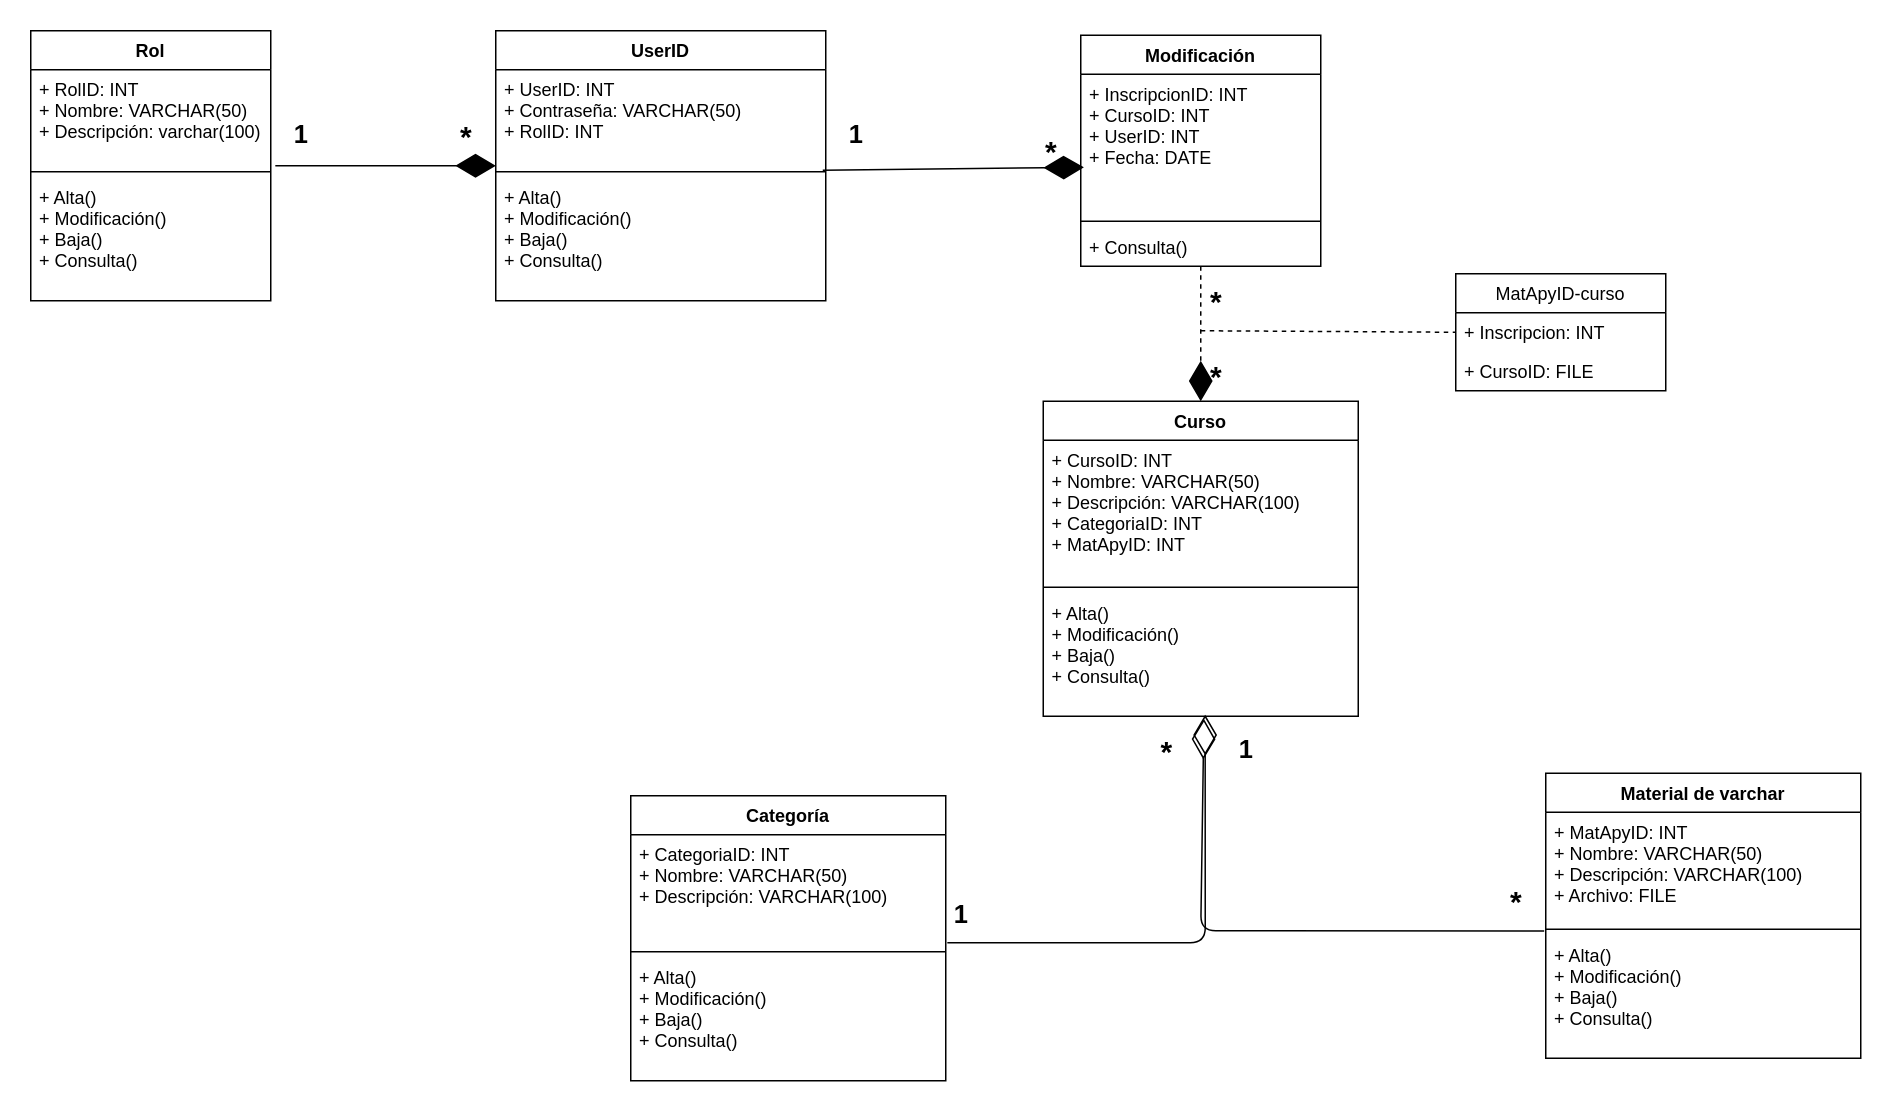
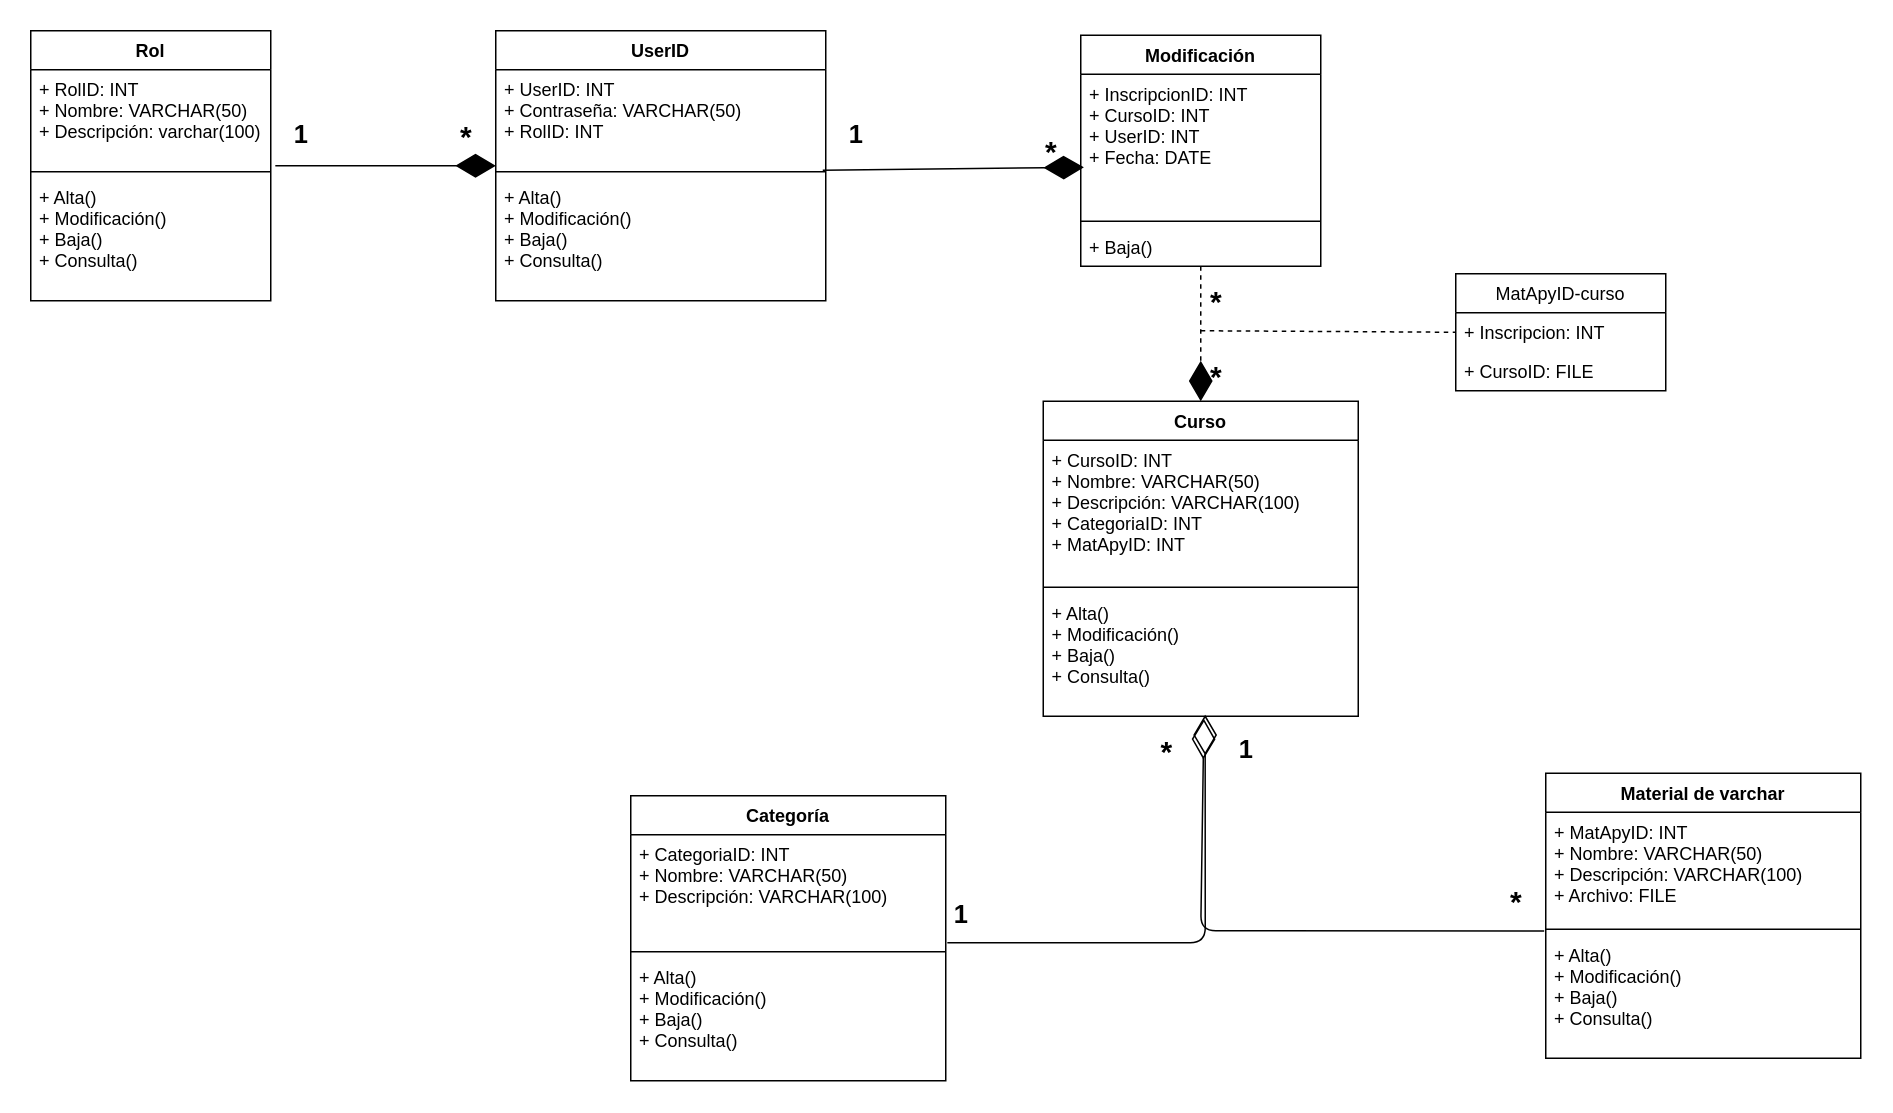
node "+ Consulta()": label "+ Consulta()" -> "+ Baja()"
